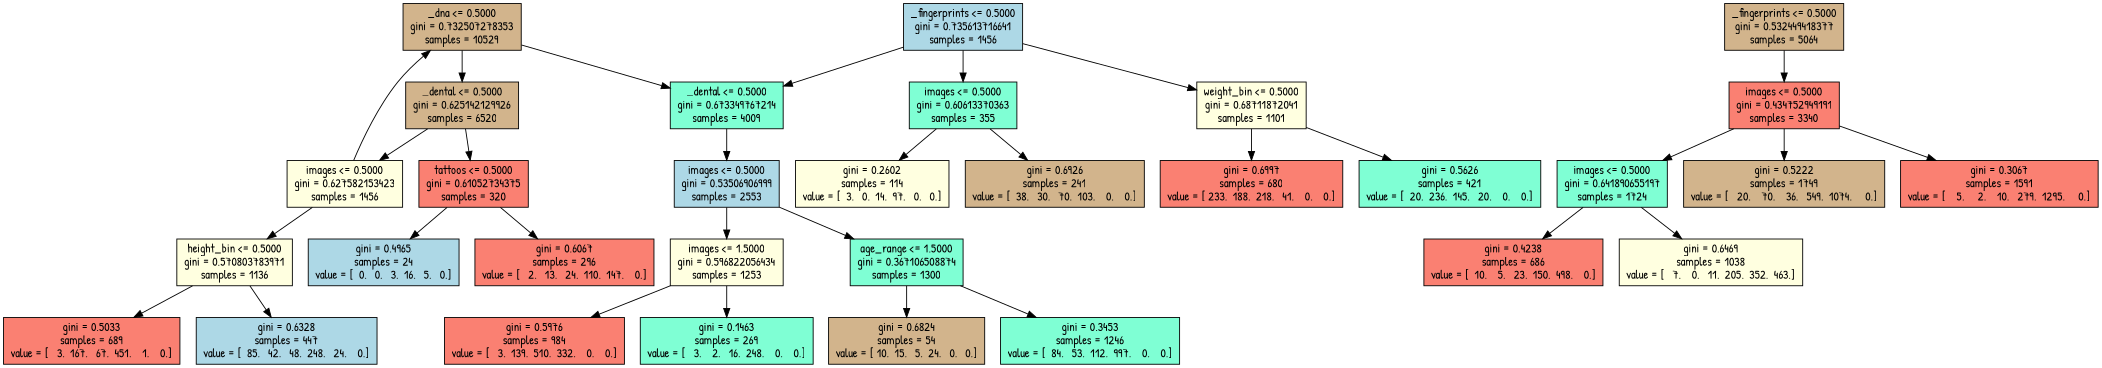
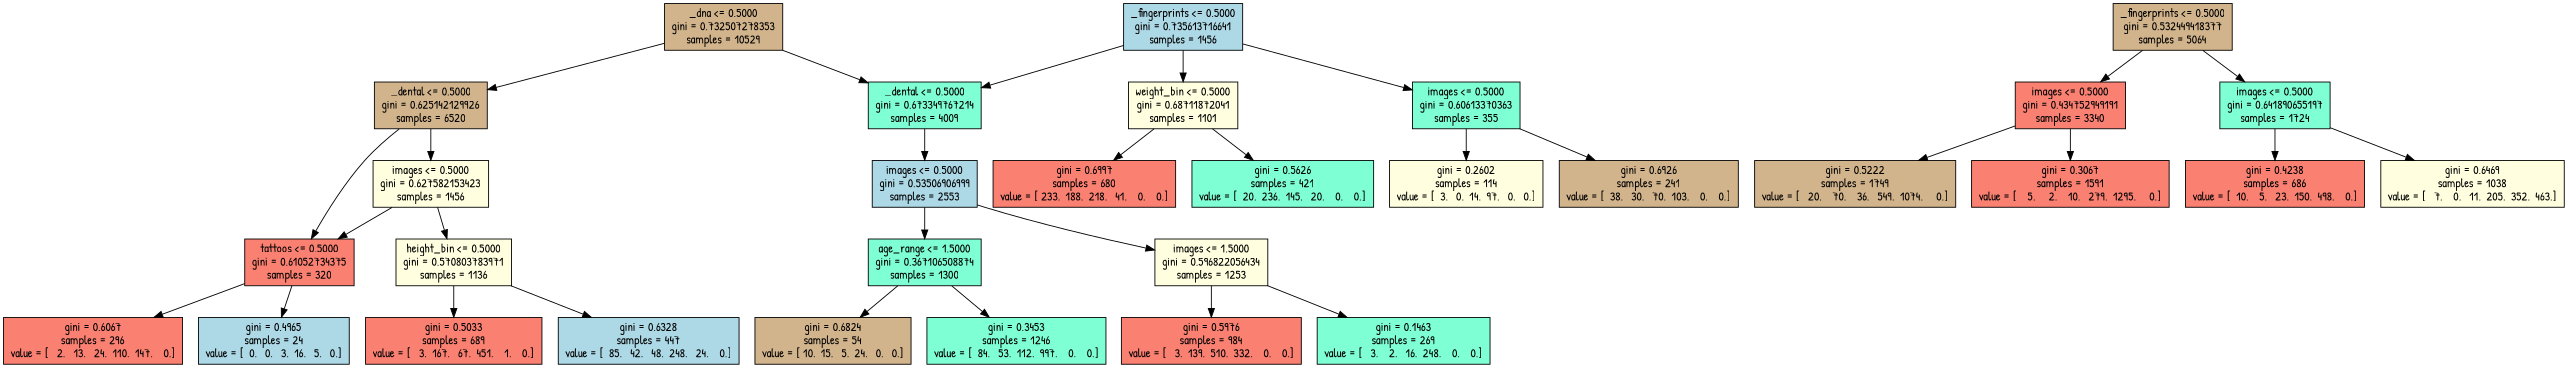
edge "images <= 0.5000 gini = 0.627582153423 samples = 1456" -> "_dna <= 0.5000 gini = 0.732507278353 samples = 10529": now "images <= 0.5000 gini = 0.627582153423 samples = 1456" -> "tattoos <= 0.5000 gini = 0.61052734375 samples = 320"
edge "images <= 0.5000 gini = 0.434752949191 samples = 3340" -> "images <= 0.5000 gini = 0.641890655197 samples = 1724": now "_fingerprints <= 0.5000 gini = 0.532449418377 samples = 5064" -> "images <= 0.5000 gini = 0.641890655197 samples = 1724"
